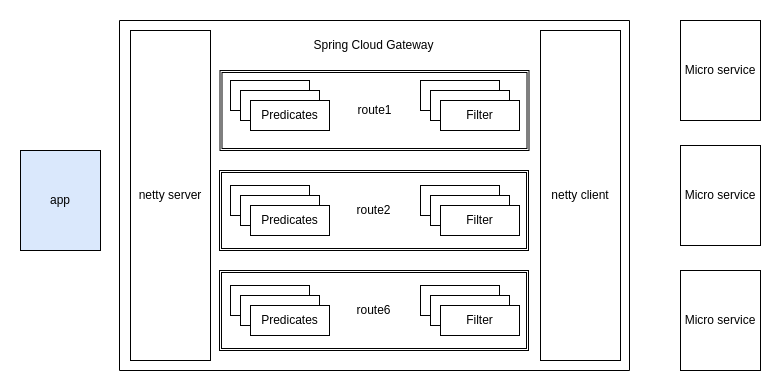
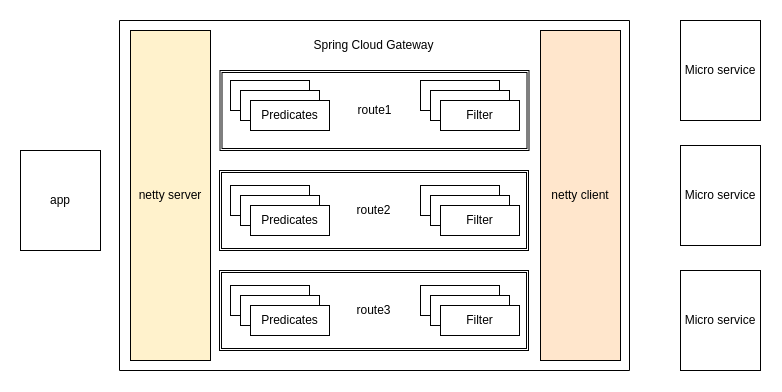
node "netty server": fillcolor #ffffff -> #fff2cc
node "netty client": fillcolor #ffffff -> #ffe6cc
node "app": fillcolor #dae8fc -> #ffffff
node "route6": label "route6" -> "route3"
